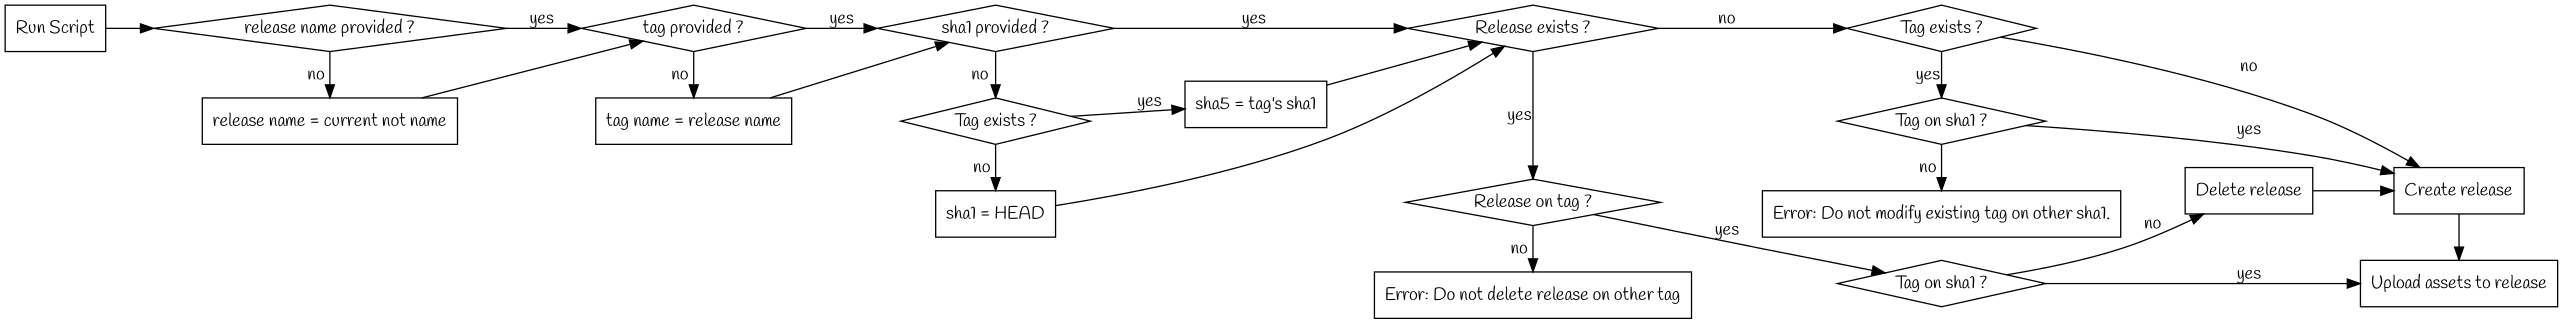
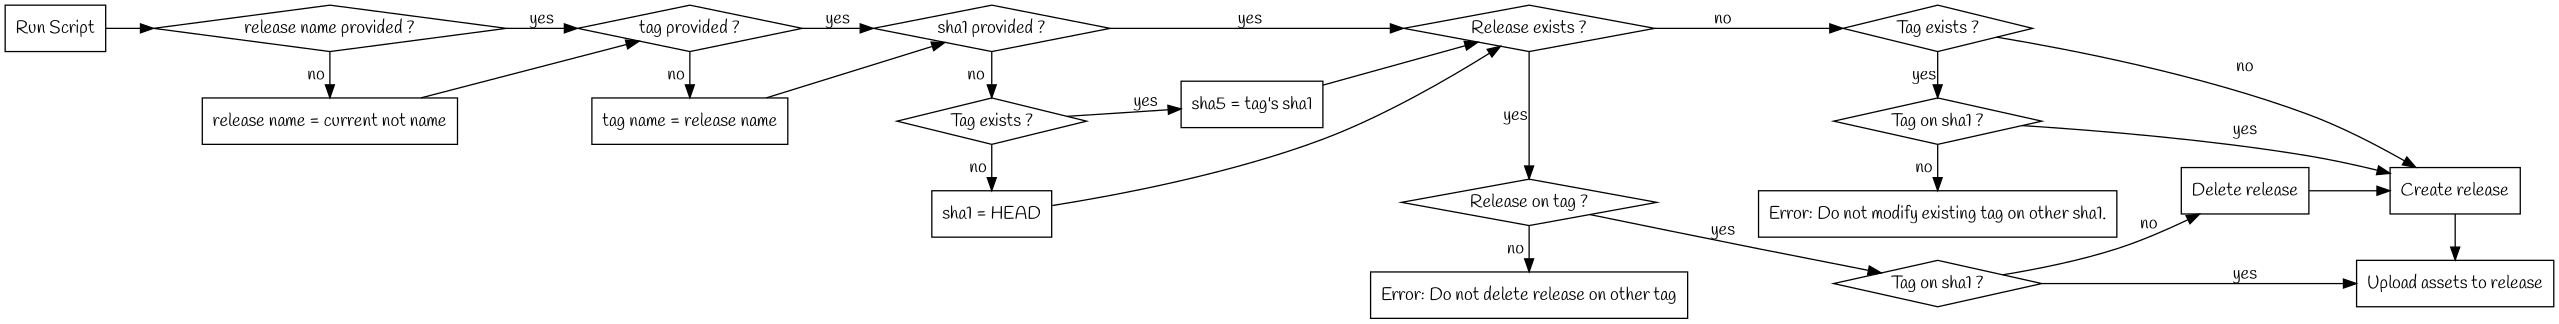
edge "release name provided ?" -> "tag provided ?": label "yes " -> "yes"
